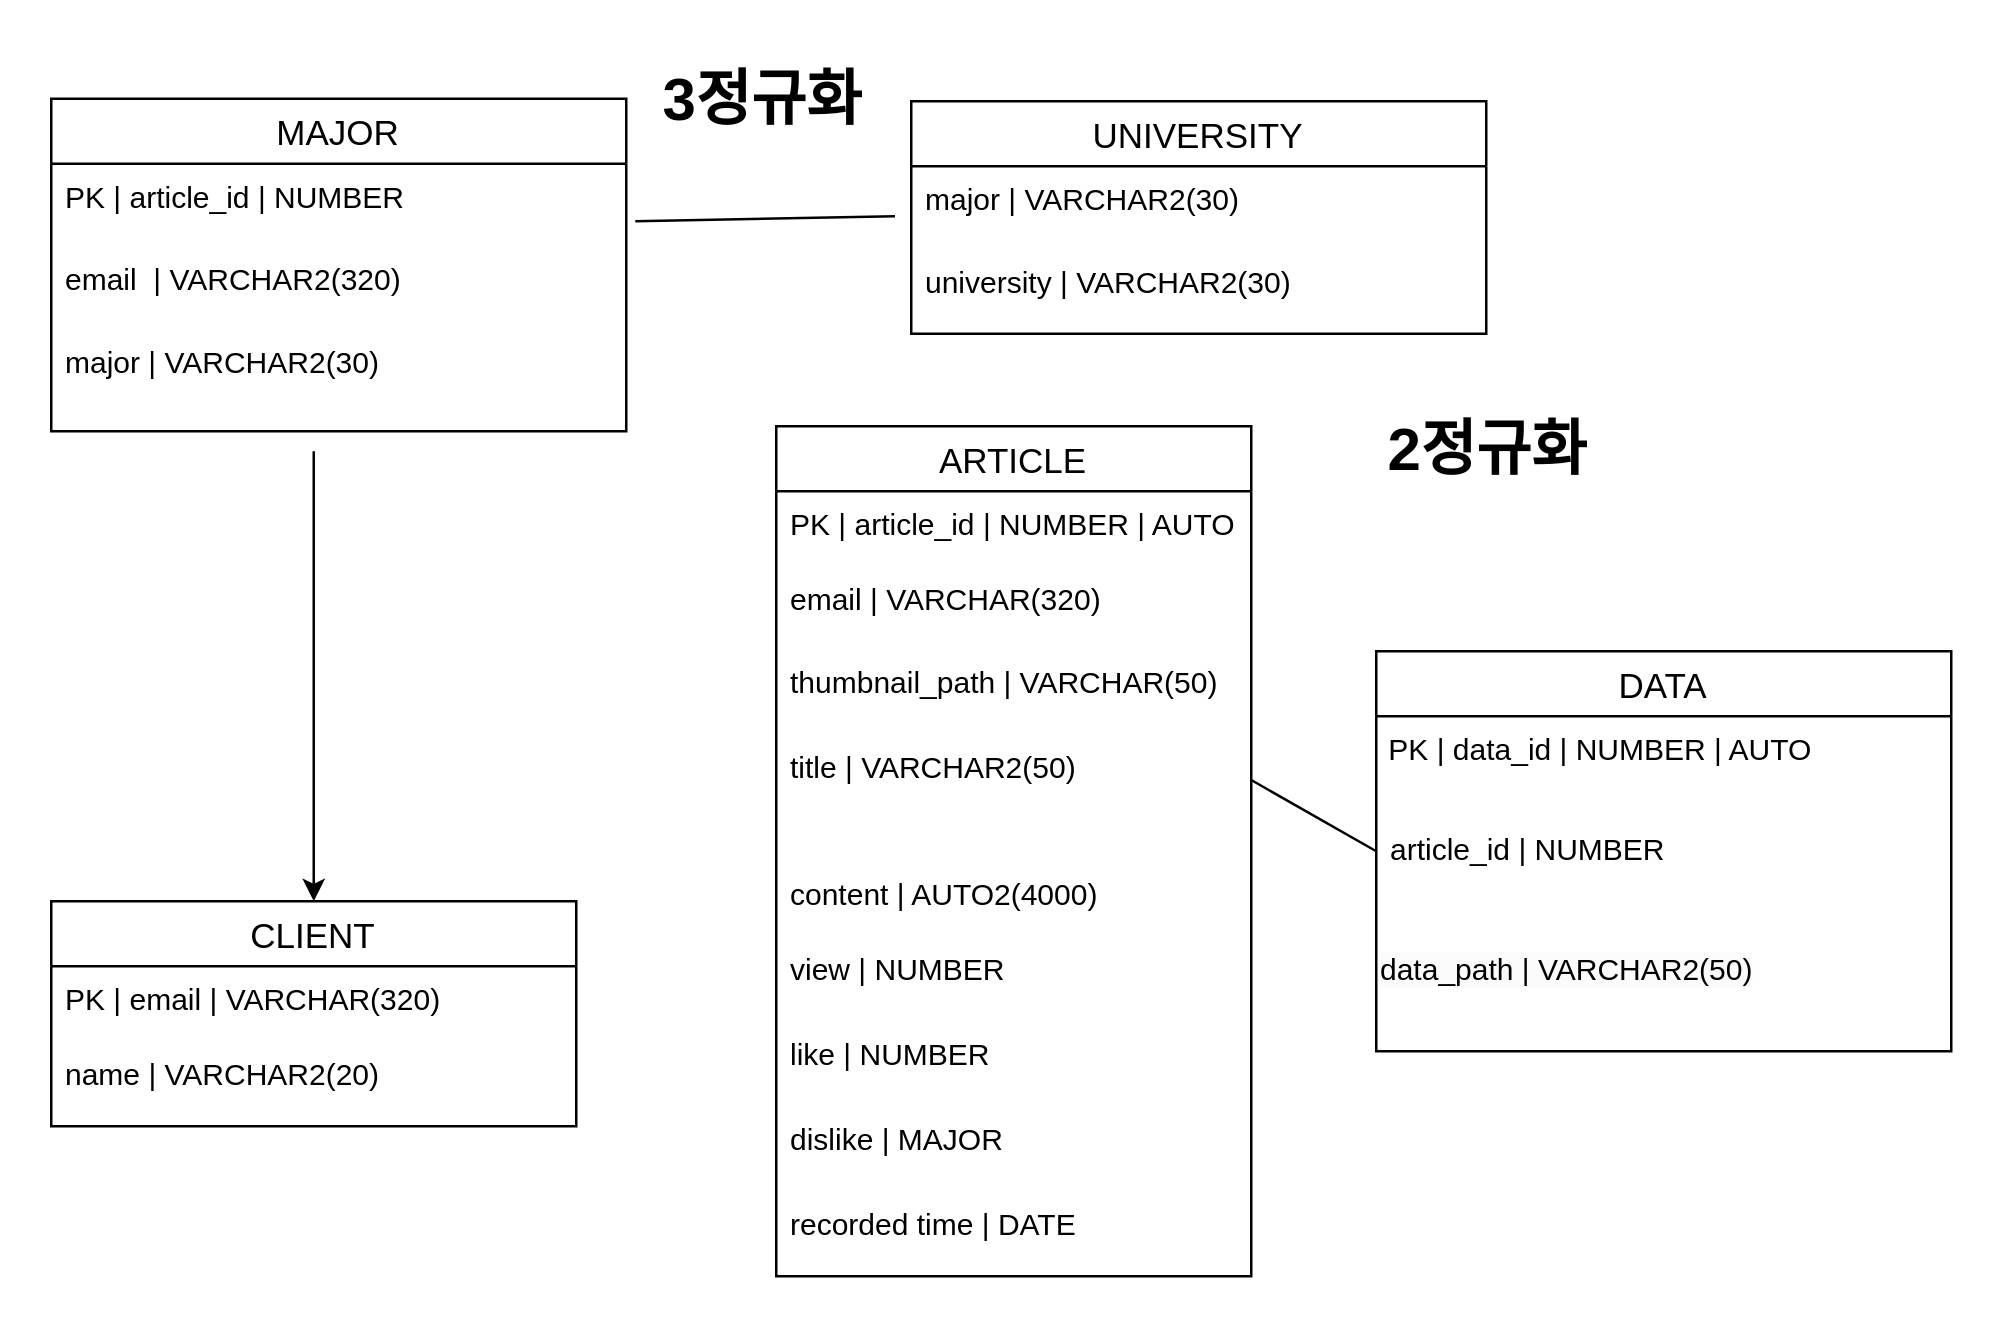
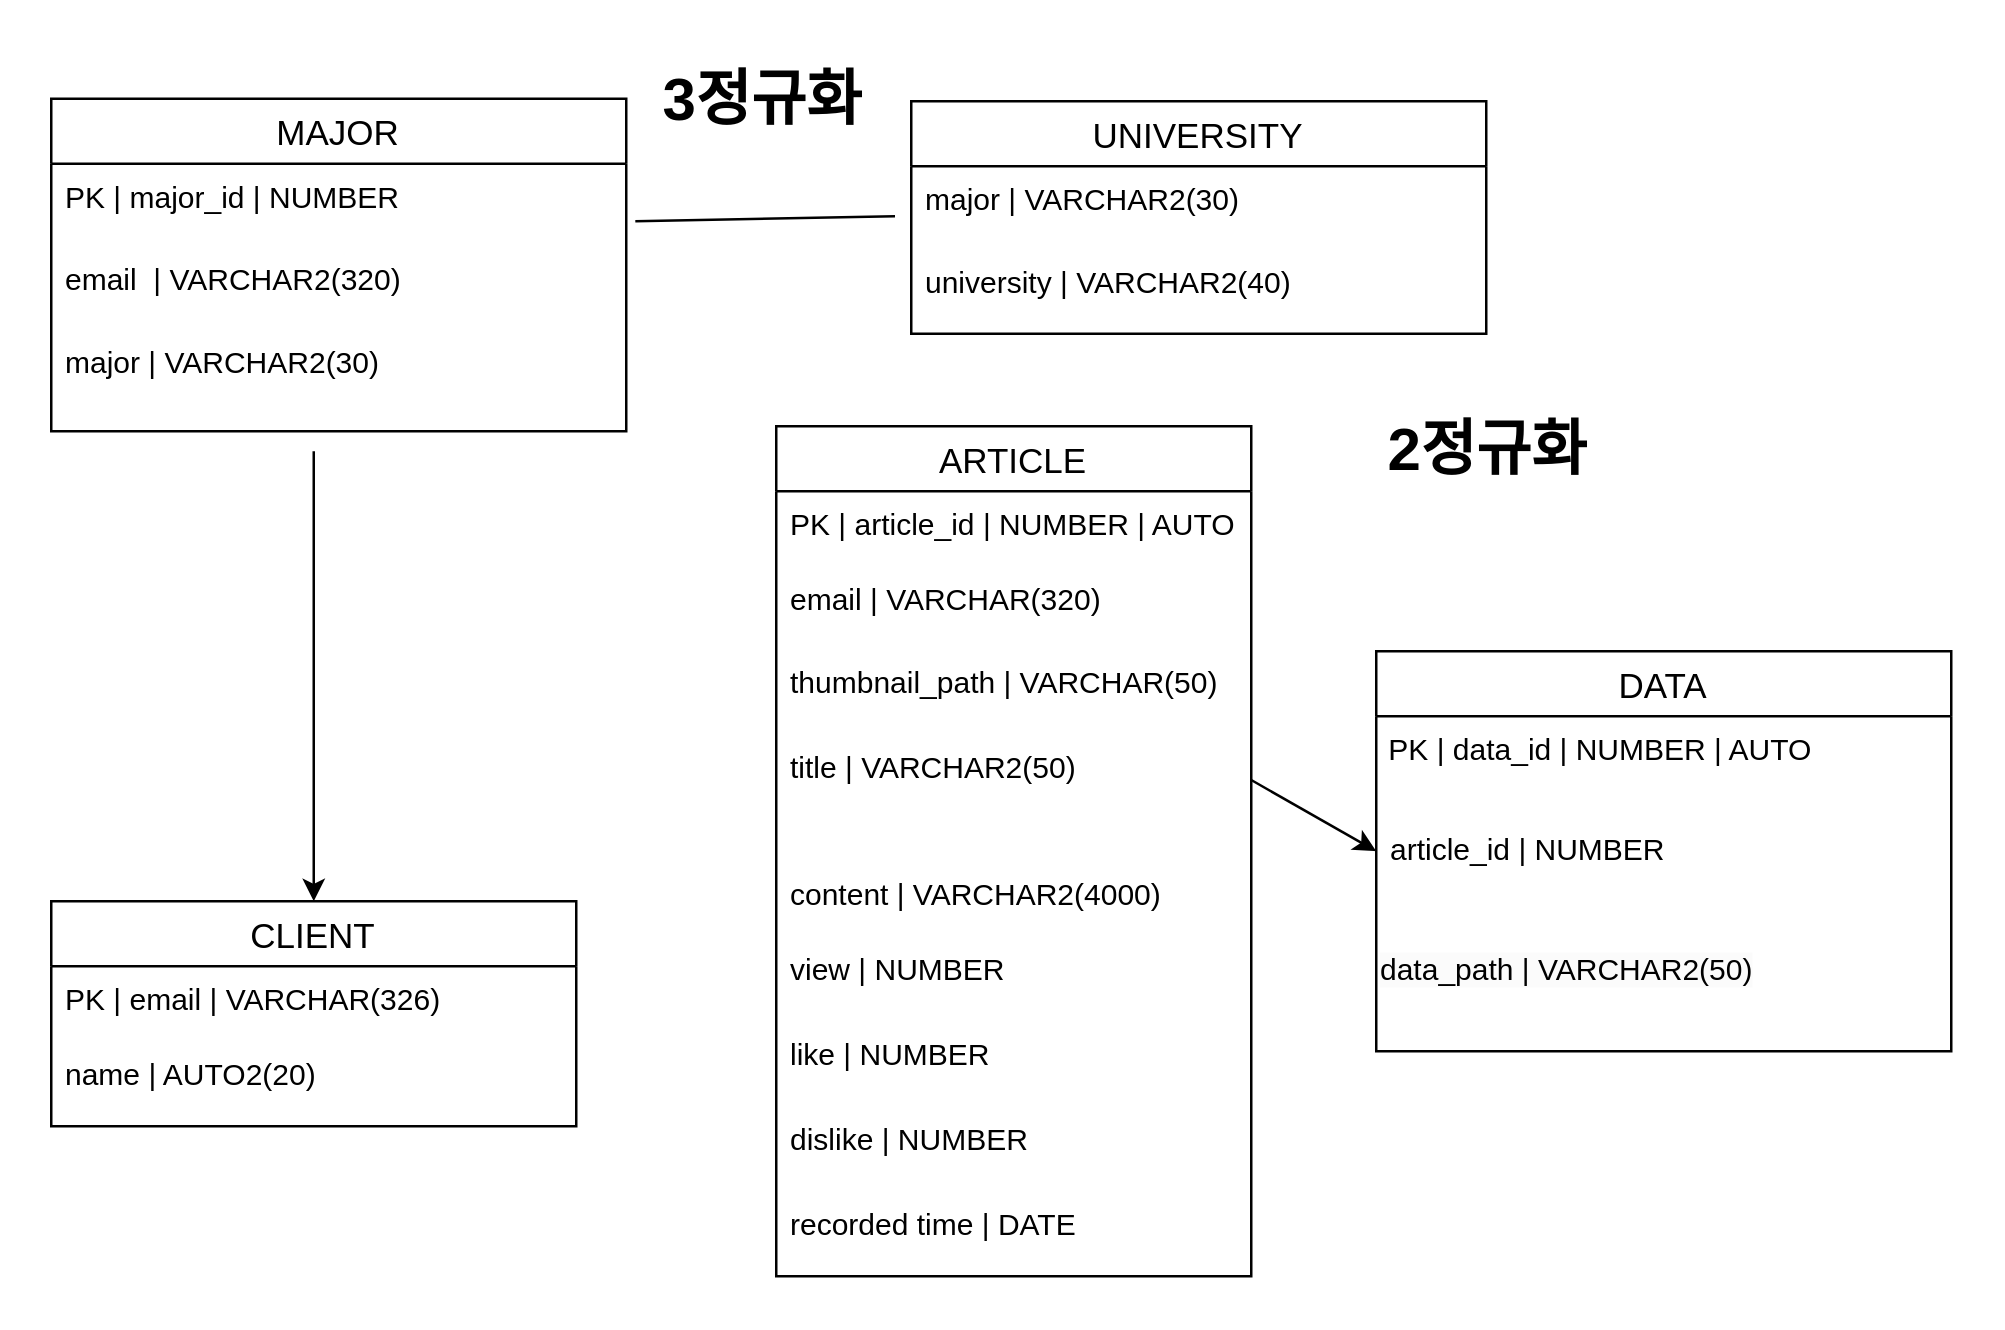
node "PK | article_id | NUMBER": label "PK | article_id | NUMBER" -> "PK | major_id | NUMBER"
node "university | VARCHAR2(30)": label "university | VARCHAR2(30)" -> "university | VARCHAR2(40)"
edge "title | VARCHAR2(50)" -- "DATA": arrowhead none -> classic
node "content | AUTO2(4000)": label "content | AUTO2(4000)" -> "content | VARCHAR2(4000)"
node "PK | email | VARCHAR(320)": label "PK | email | VARCHAR(320)" -> "PK | email | VARCHAR(326)"
node "name | VARCHAR2(20)": label "name | VARCHAR2(20)" -> "name | AUTO2(20)"
node "dislike | MAJOR": label "dislike | MAJOR" -> "dislike | NUMBER"
